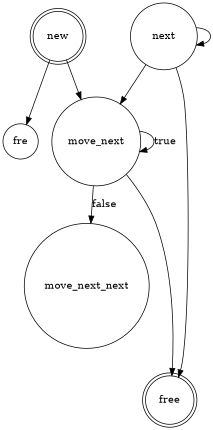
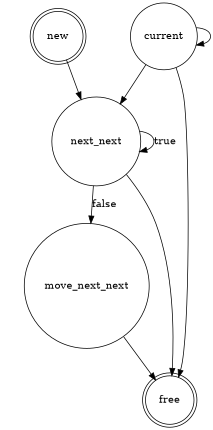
node "next": label "next" -> "current"
node "fre": removed
node "move_next": label "move_next" -> "next_next"
edge "move_next_next" -> "free": added
